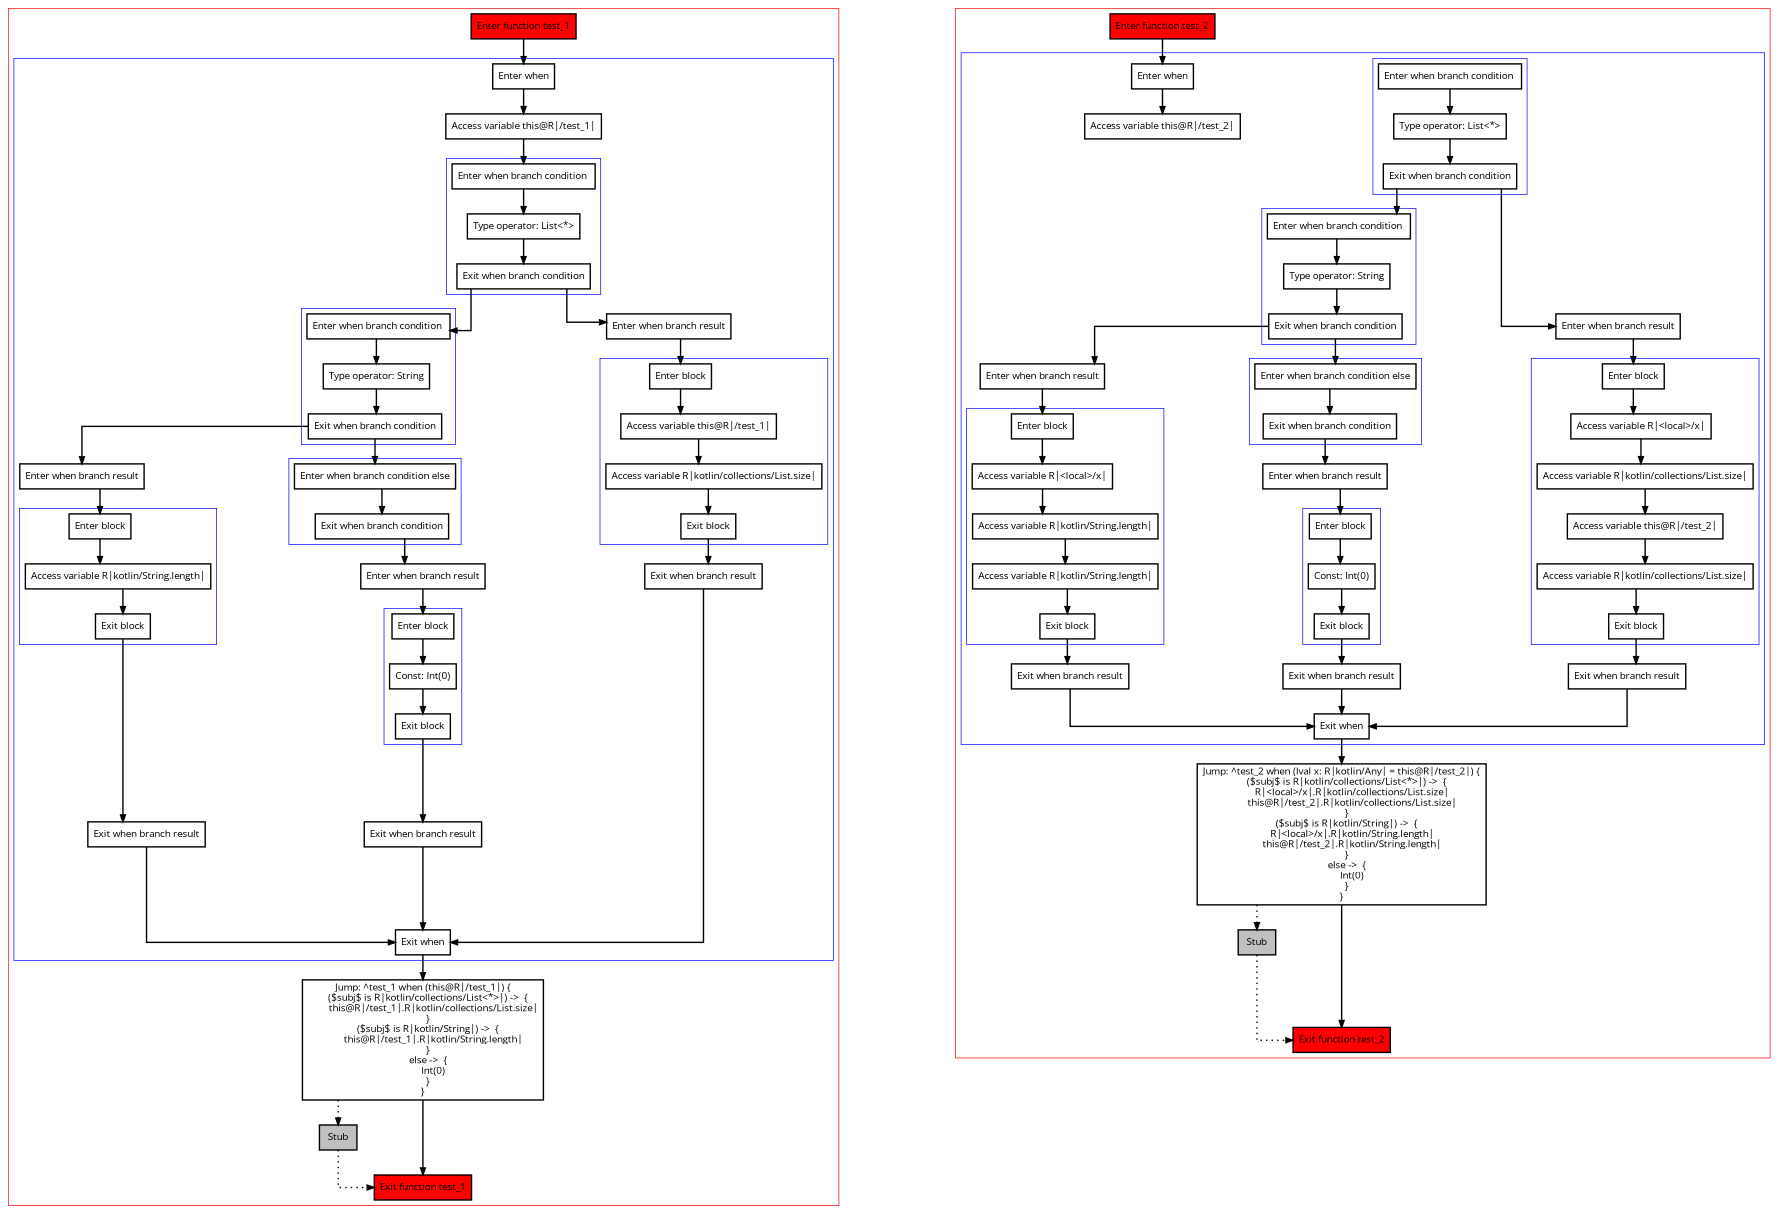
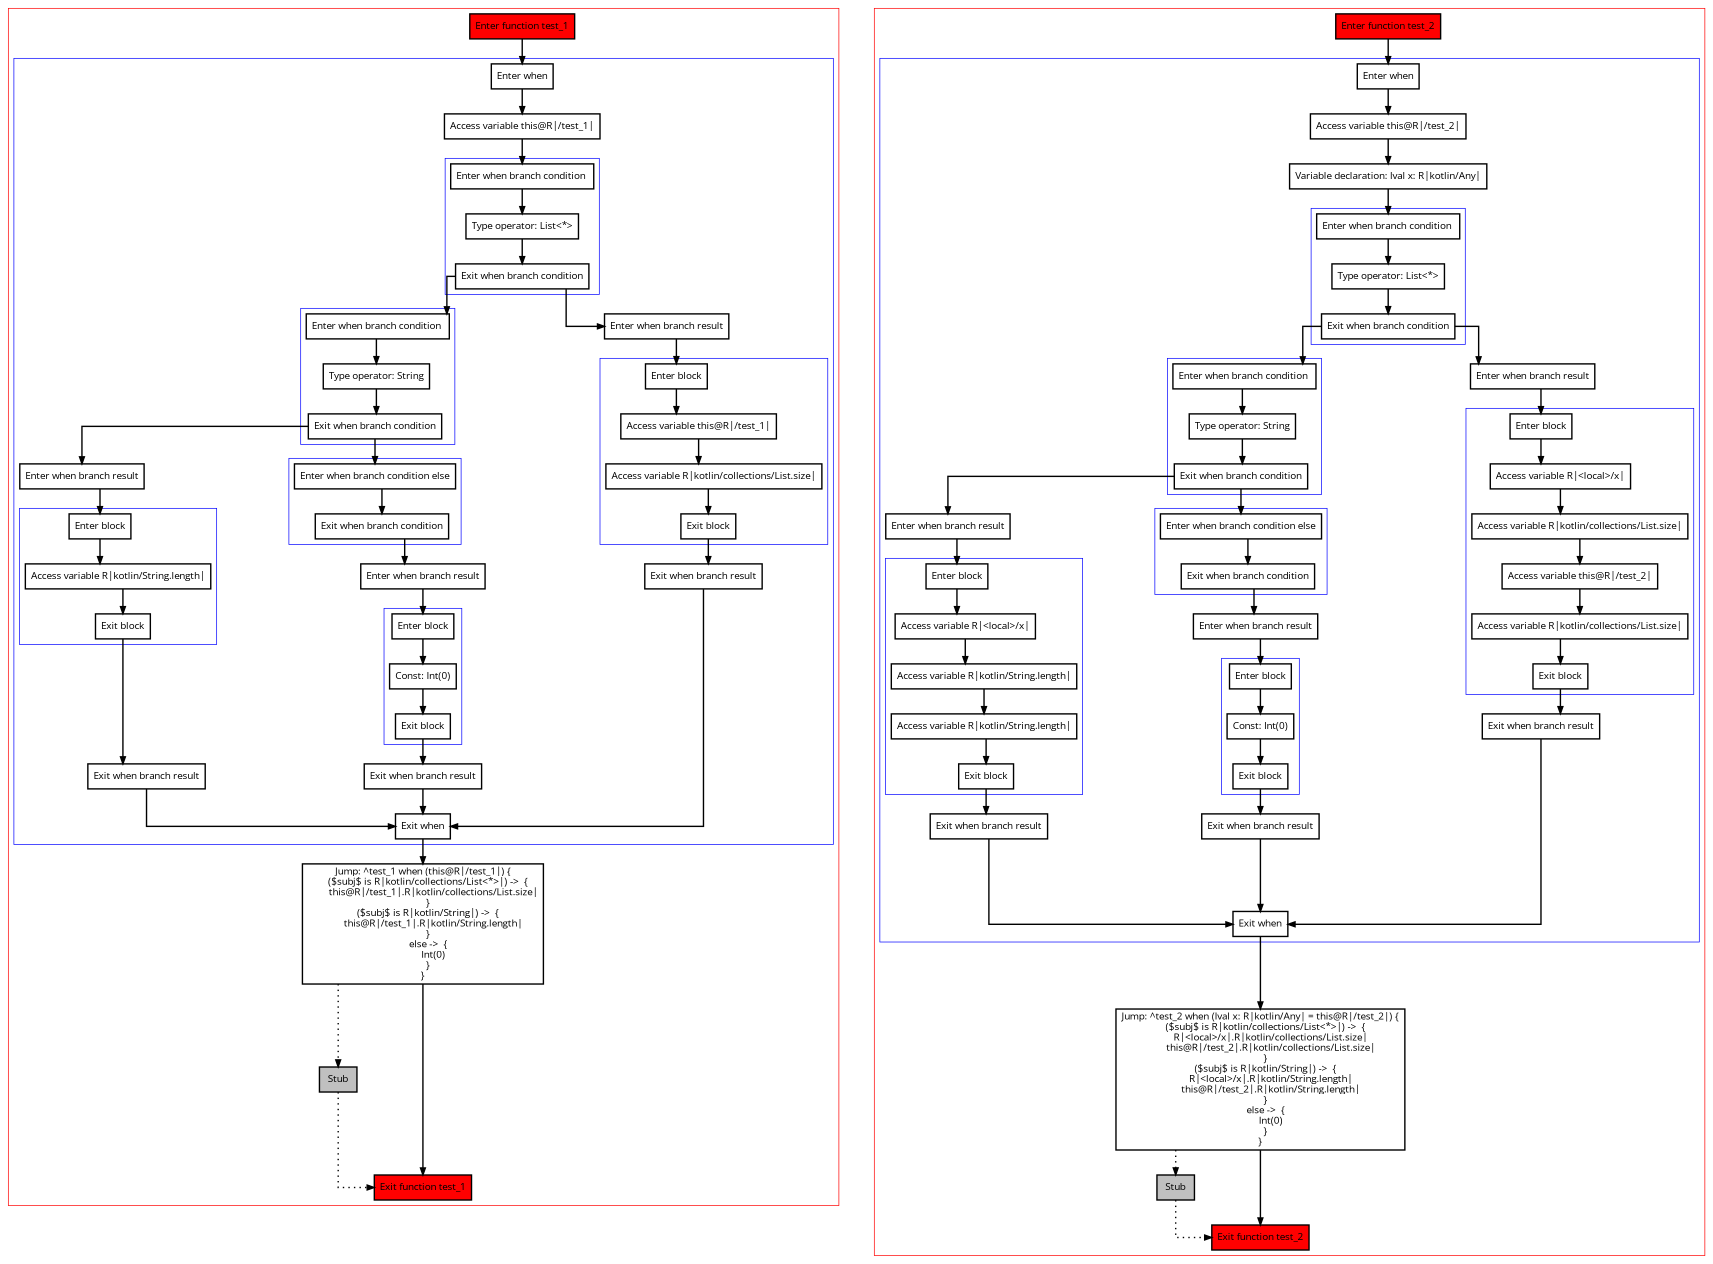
node "Variable declaration: lval x: R|kotlin/Any|": added
